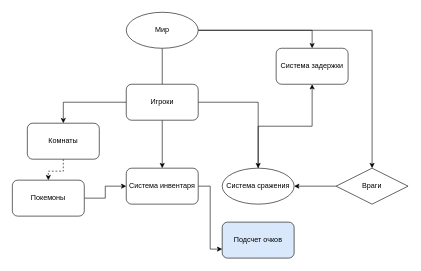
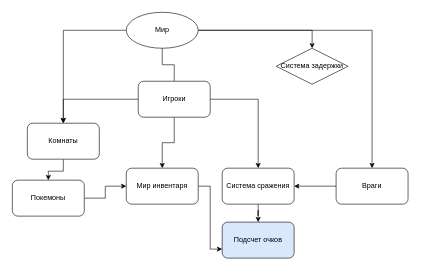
edge "Мир" -> "Комнаты": added
node "Система задержки": shape rounded rectangle -> diamond
edge "Система сражения" -> "Система задержки": now "Система сражения" -> "Подсчет очков"
node "Игроки": moved (162, 102) -> (174, 99)
edge "Комнаты" -> "Покемоны": style dashed -> solid
node "Система инвентаря": label "Система инвентаря" -> "Мир инвентаря"
node "Система сражения": shape ellipse -> rounded rectangle
node "Враги": shape diamond -> rounded rectangle
